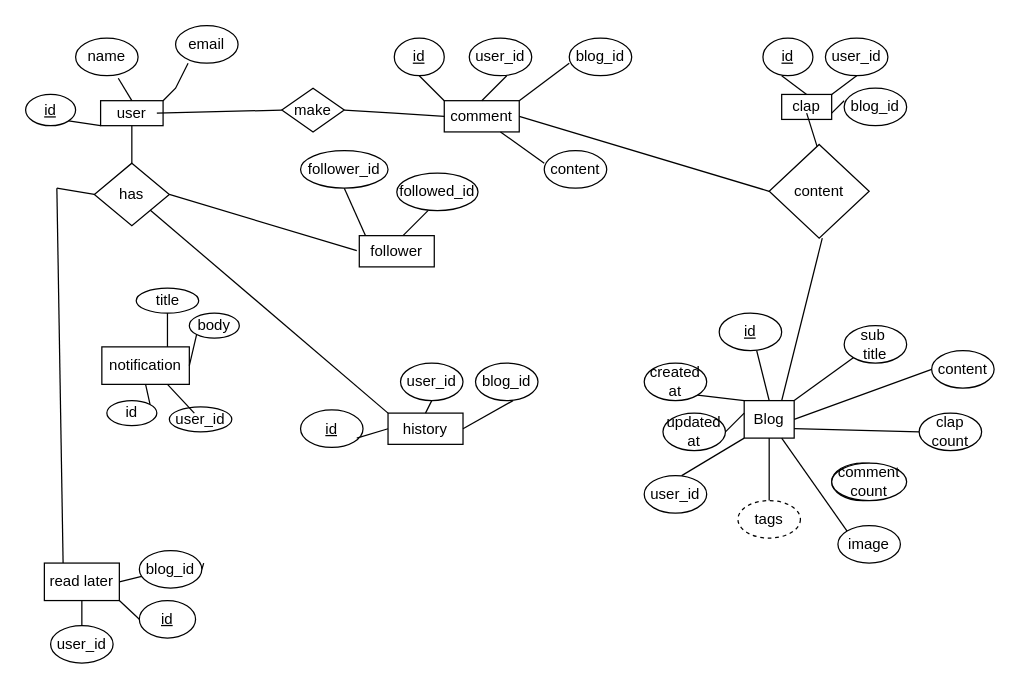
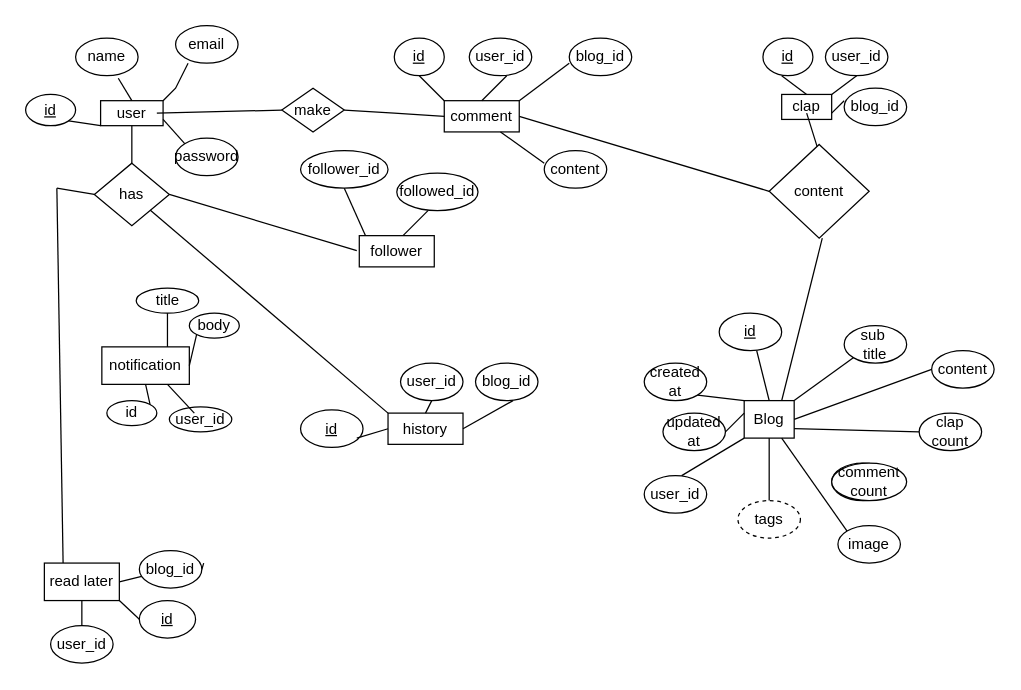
edge "user" -- "password": added
node "password": added
